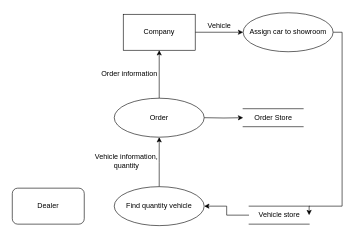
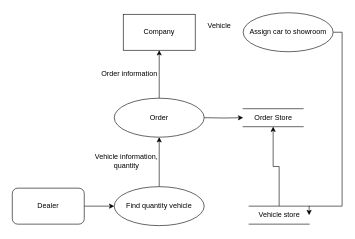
edge "Company" -> "Assign car to showroom": removed
edge "Dealer" -> "Find quantity vehicle": added
edge "Vehicle store" -> "Find quantity vehicle": now "Vehicle store" -> "Order Store"
